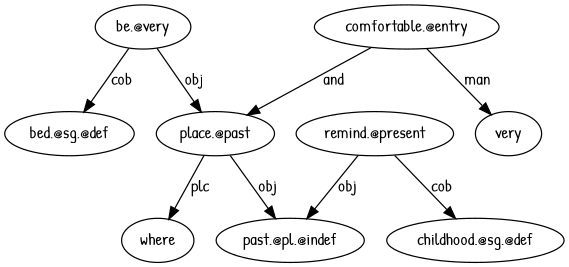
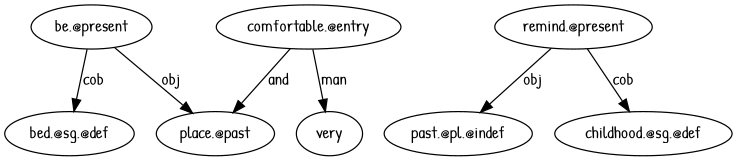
node "be.@very": label "be.@very" -> "be.@present"
edge "place.@past" -> "past.@pl.@indef": removed, label "obj"
node "where": removed
